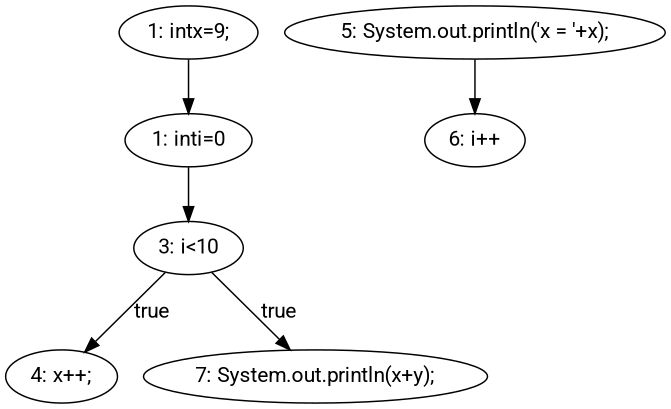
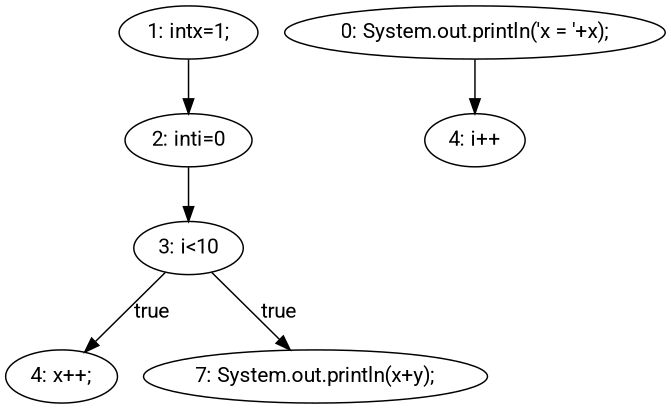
node "1: intx=9;": label "1: intx=9;" -> "1: intx=1;"
node "5: System.out.println('x = '+x);": label "5: System.out.println('x = '+x);" -> "0: System.out.println('x = '+x);"
node "1: inti=0": label "1: inti=0" -> "2: inti=0"
node "6: i++": label "6: i++" -> "4: i++"
